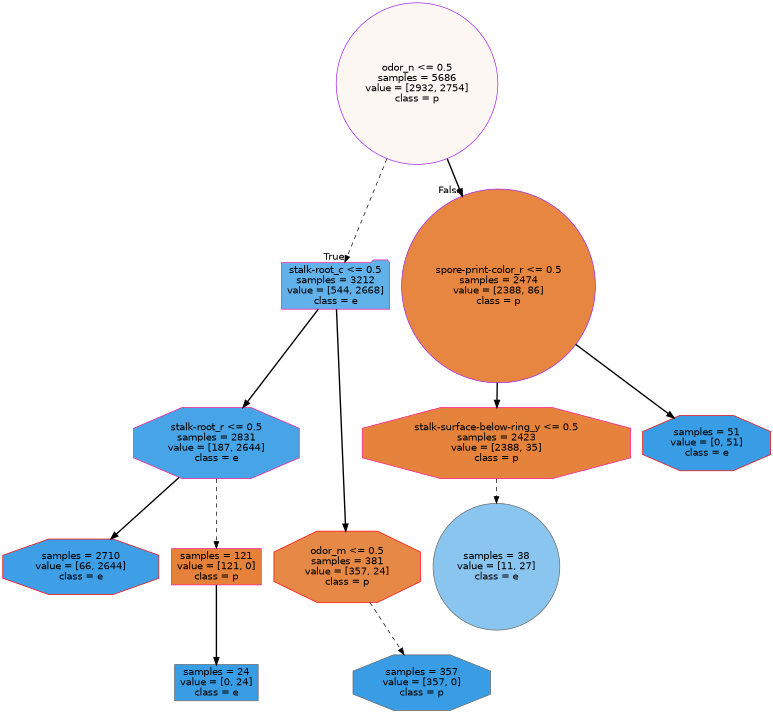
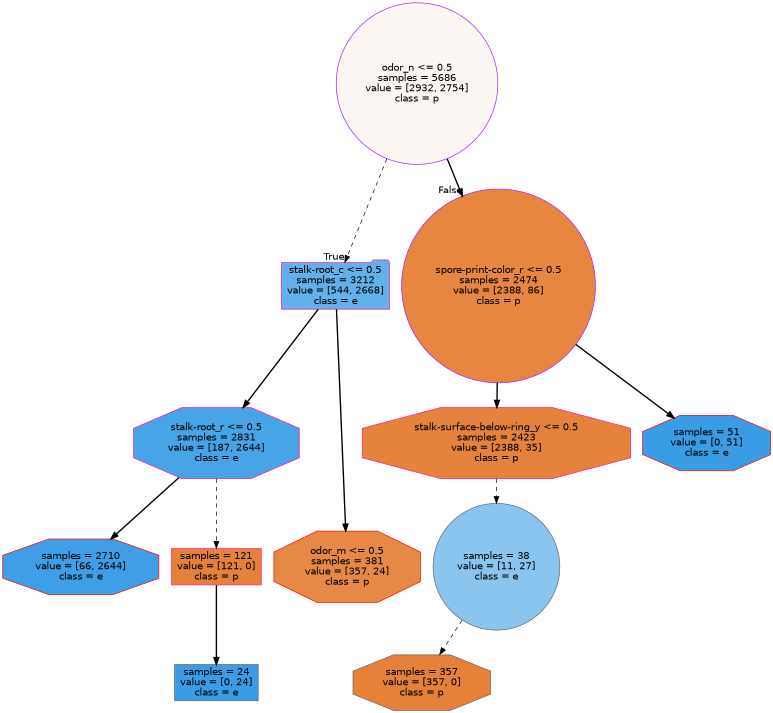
edge "odor_m <= 0.5 samples = 381 value = [357, 24] class = p" -> "samples = 357 value = [357, 0] class = p": now "samples = 38 value = [11, 27] class = e" -> "samples = 357 value = [357, 0] class = p"
node "samples = 357 value = [357, 0] class = p": fillcolor #399de5 -> #e58139
